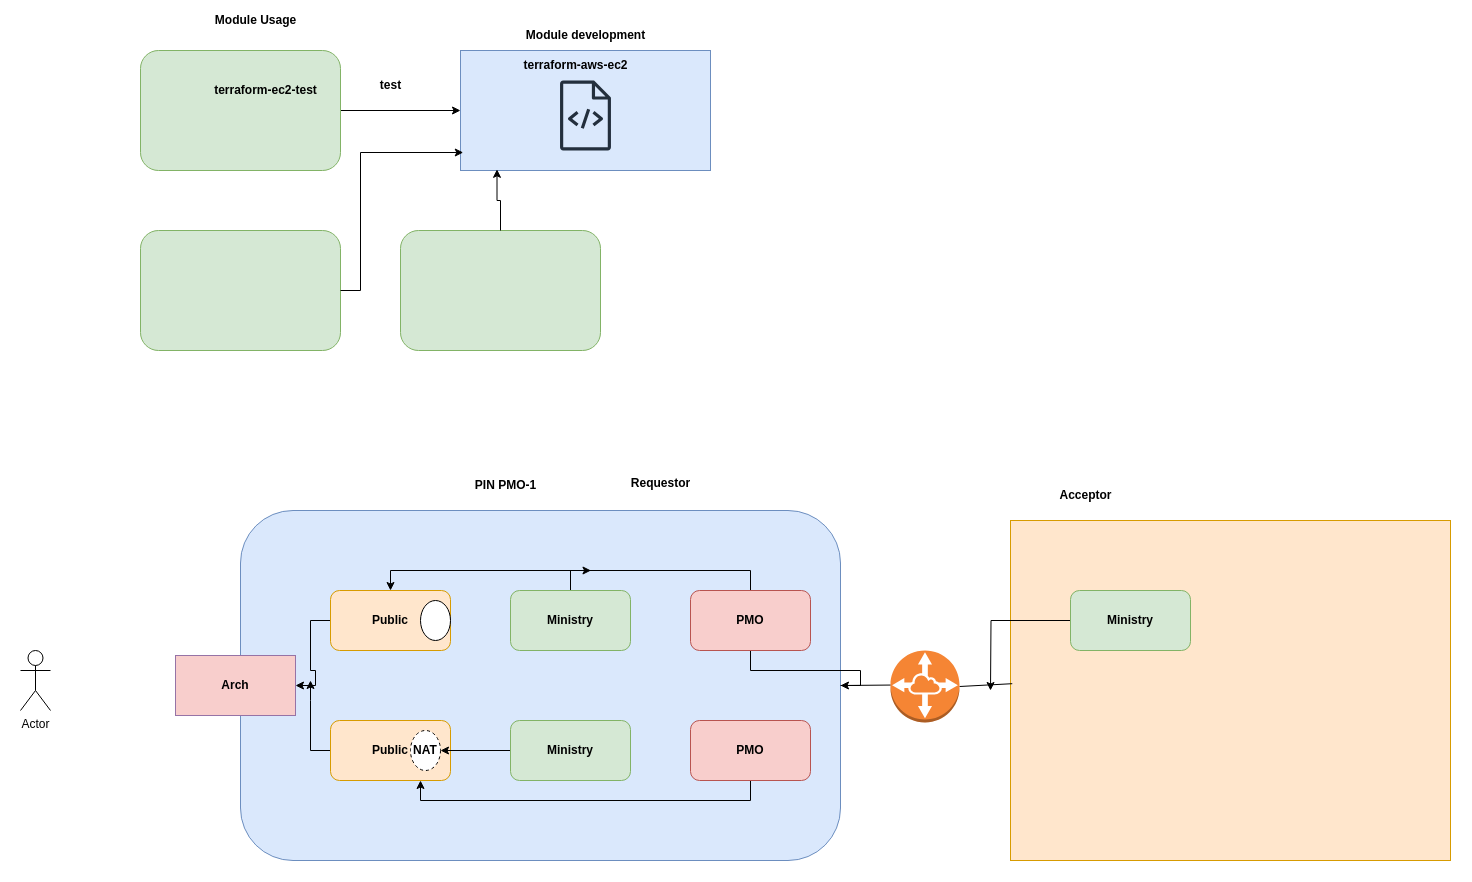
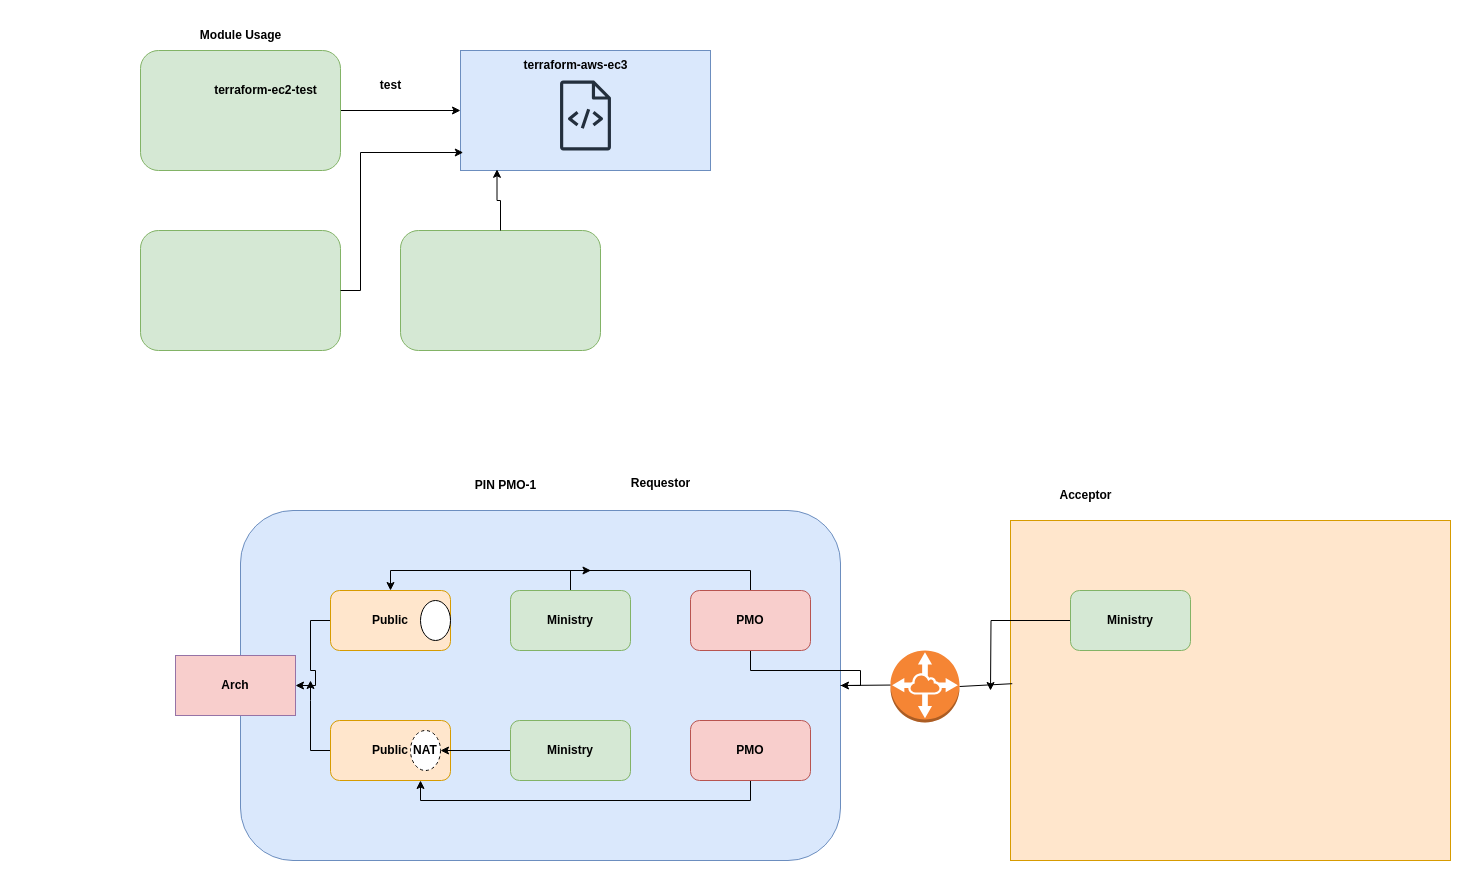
node "Module Usage": moved (256, 21) -> (241, 36)
node "Module development": removed
node "terraform-aws-ec2": label "terraform-aws-ec2" -> "terraform-aws-ec3"
node "Actor": removed
